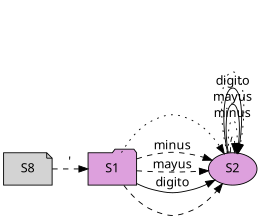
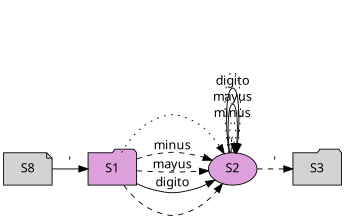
edge "S8" -> "S1": style dashed -> solid
node "S3": added
